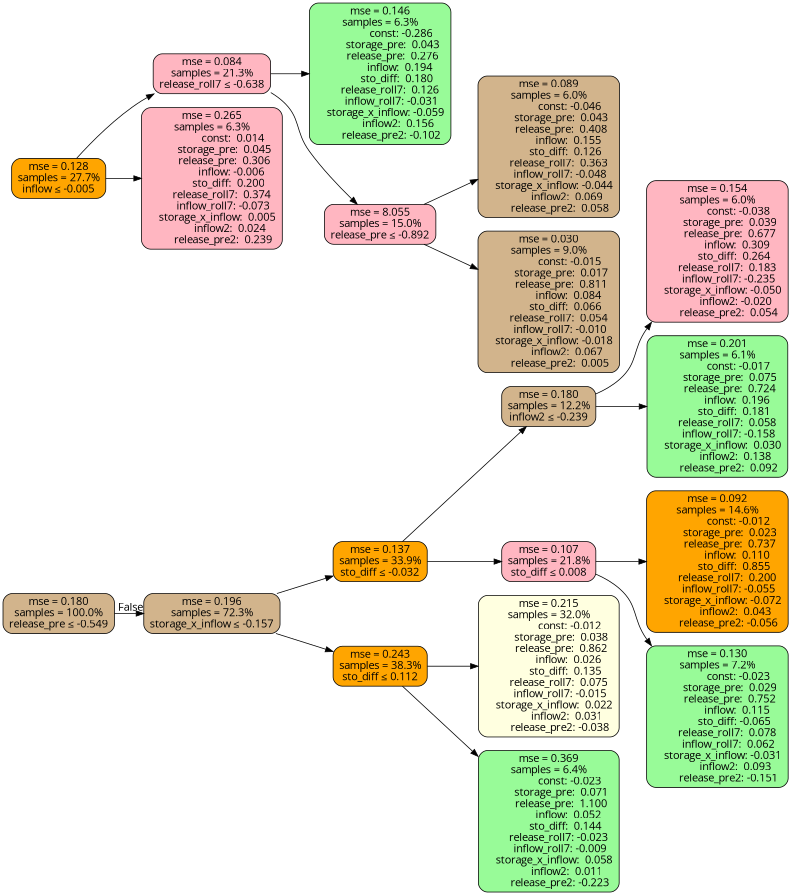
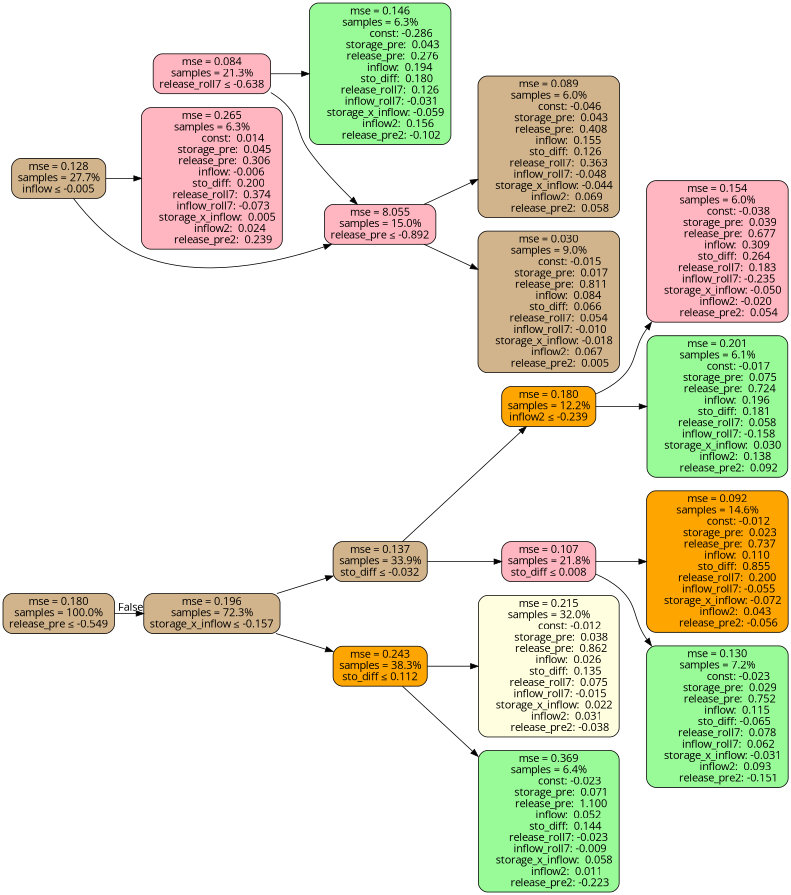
edge "mse = 0.128 samples = 27.7% inflow ≤ -0.005" -> "mse = 0.084 samples = 21.3% release_roll7 ≤ -0.638": now "mse = 0.128 samples = 27.7% inflow ≤ -0.005" -> "mse = 8.055 samples = 15.0% release_pre ≤ -0.892"
node "mse = 0.128 samples = 27.7% inflow ≤ -0.005": fillcolor orange -> tan
node "mse = 0.180 samples = 12.2% inflow2 ≤ -0.239": fillcolor tan -> orange
node "mse = 0.137 samples = 33.9% sto_diff ≤ -0.032": fillcolor orange -> tan
